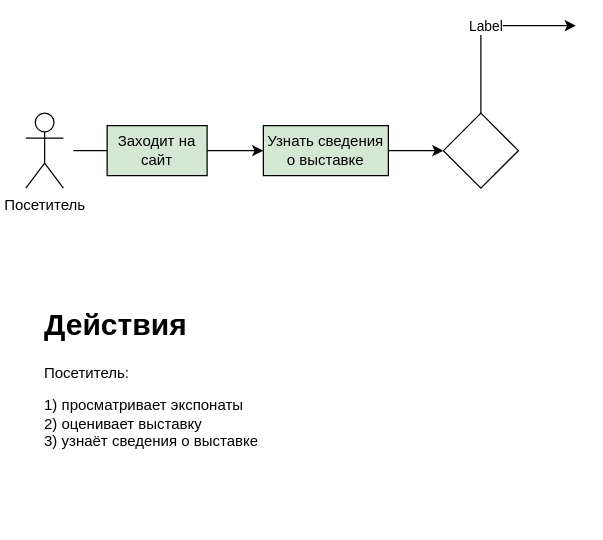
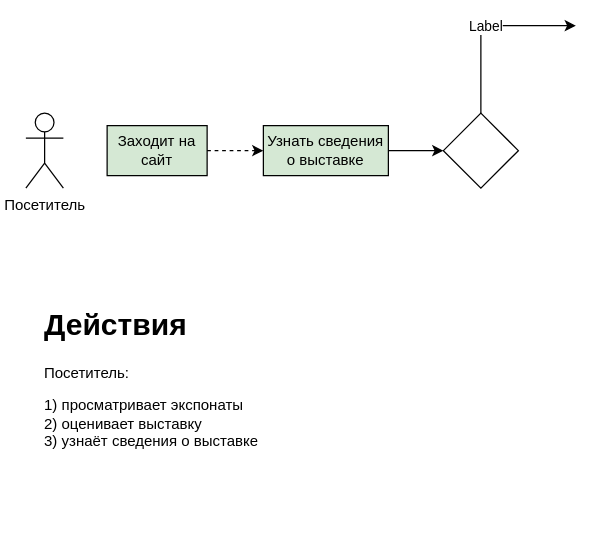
edge "Посетитель" -- "Заходит на сайт": removed
edge "Заходит на сайт" -> "Узнать сведения о выставке": style solid -> dashed
